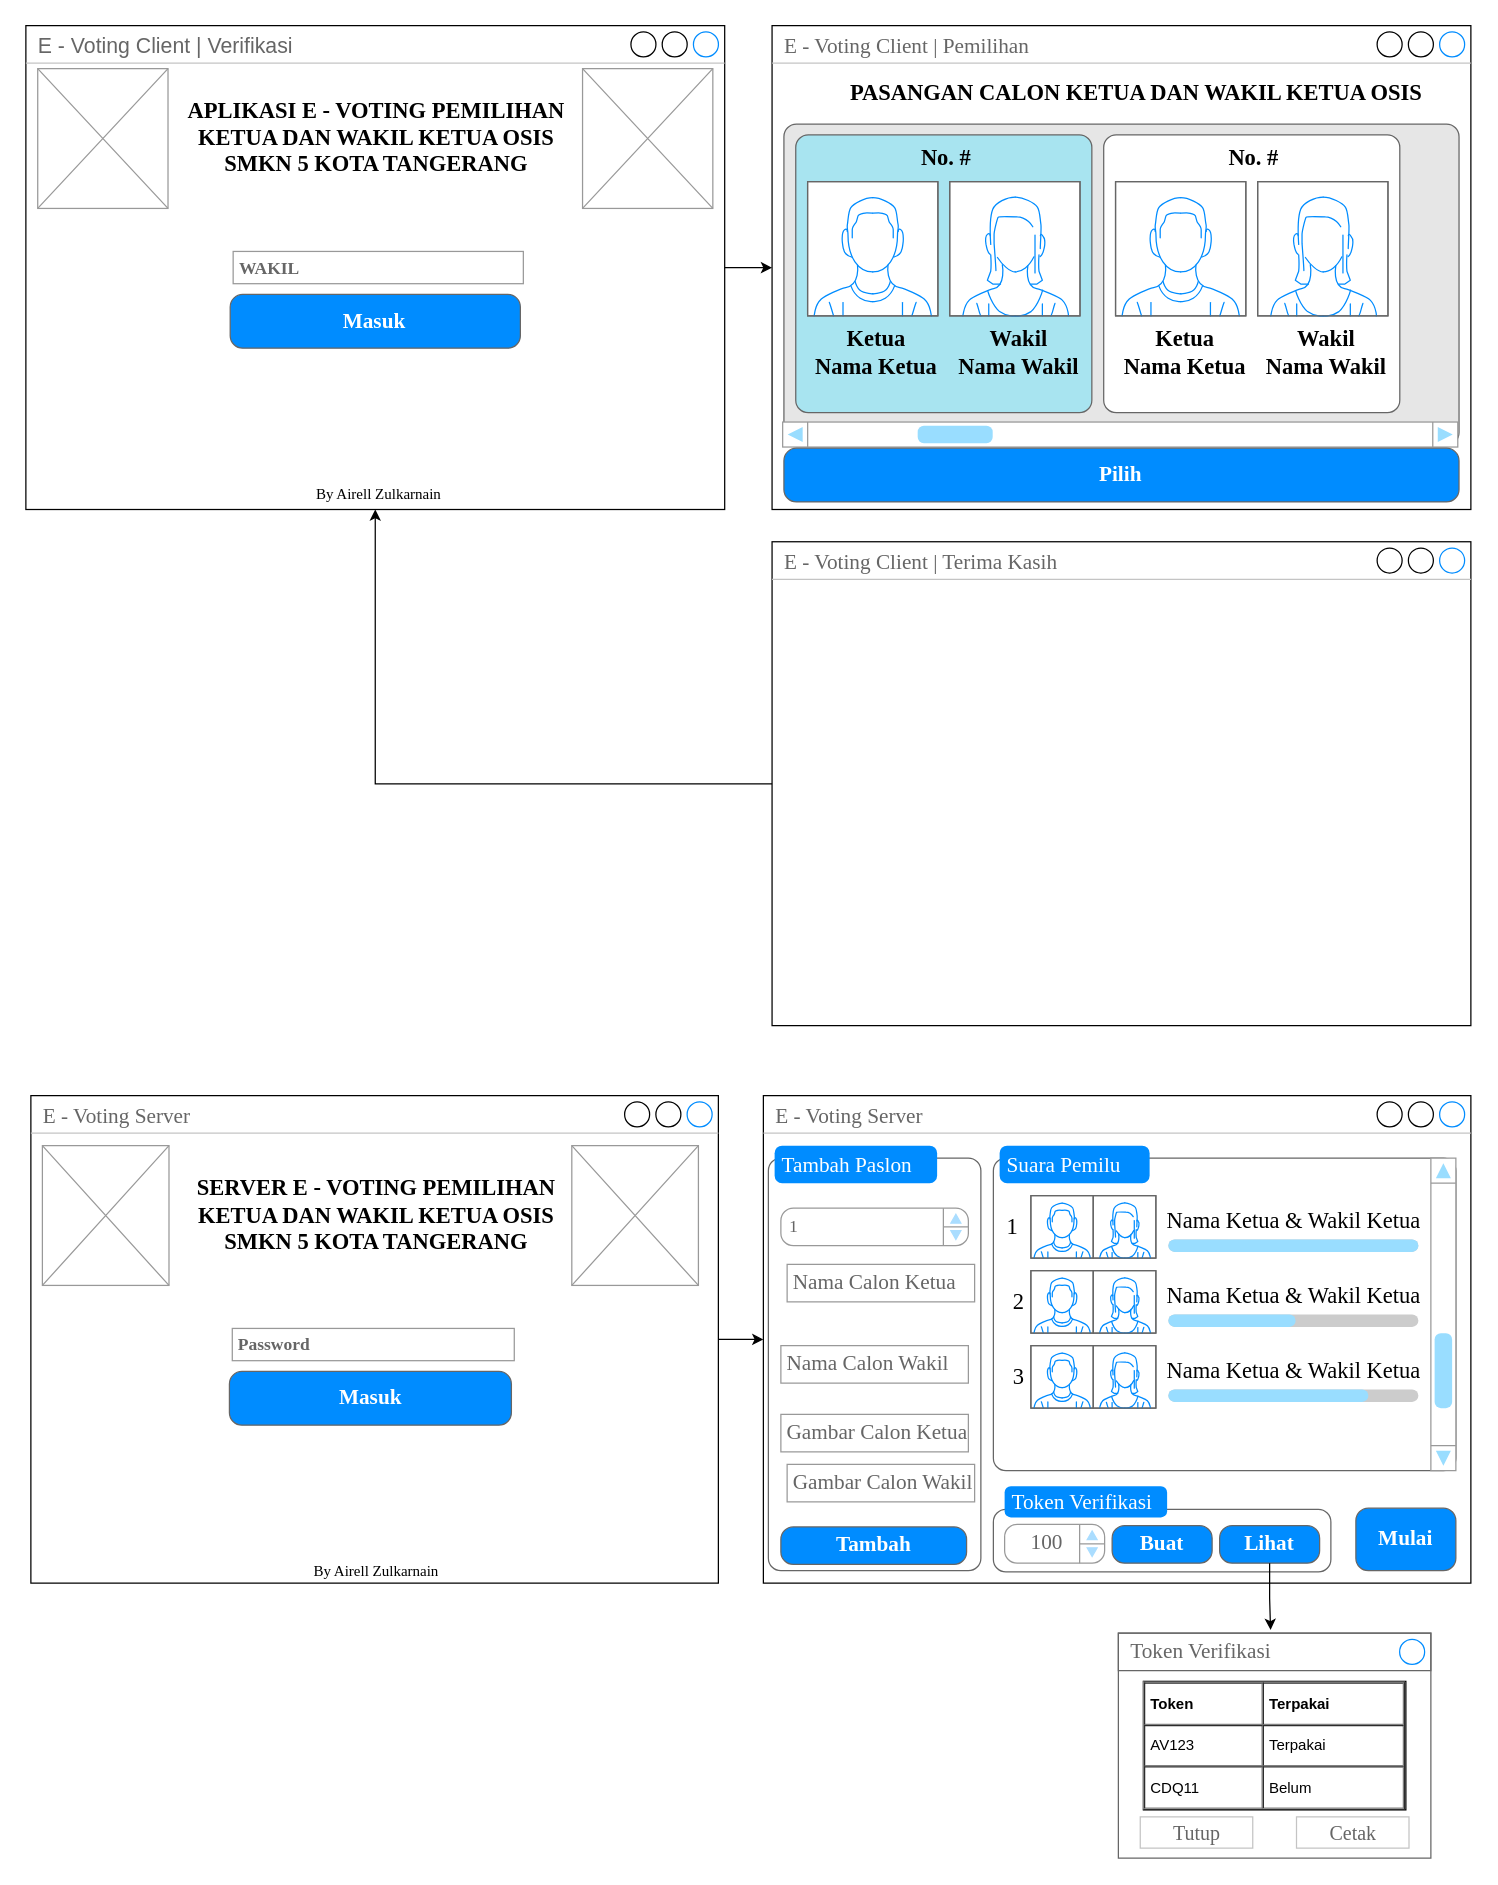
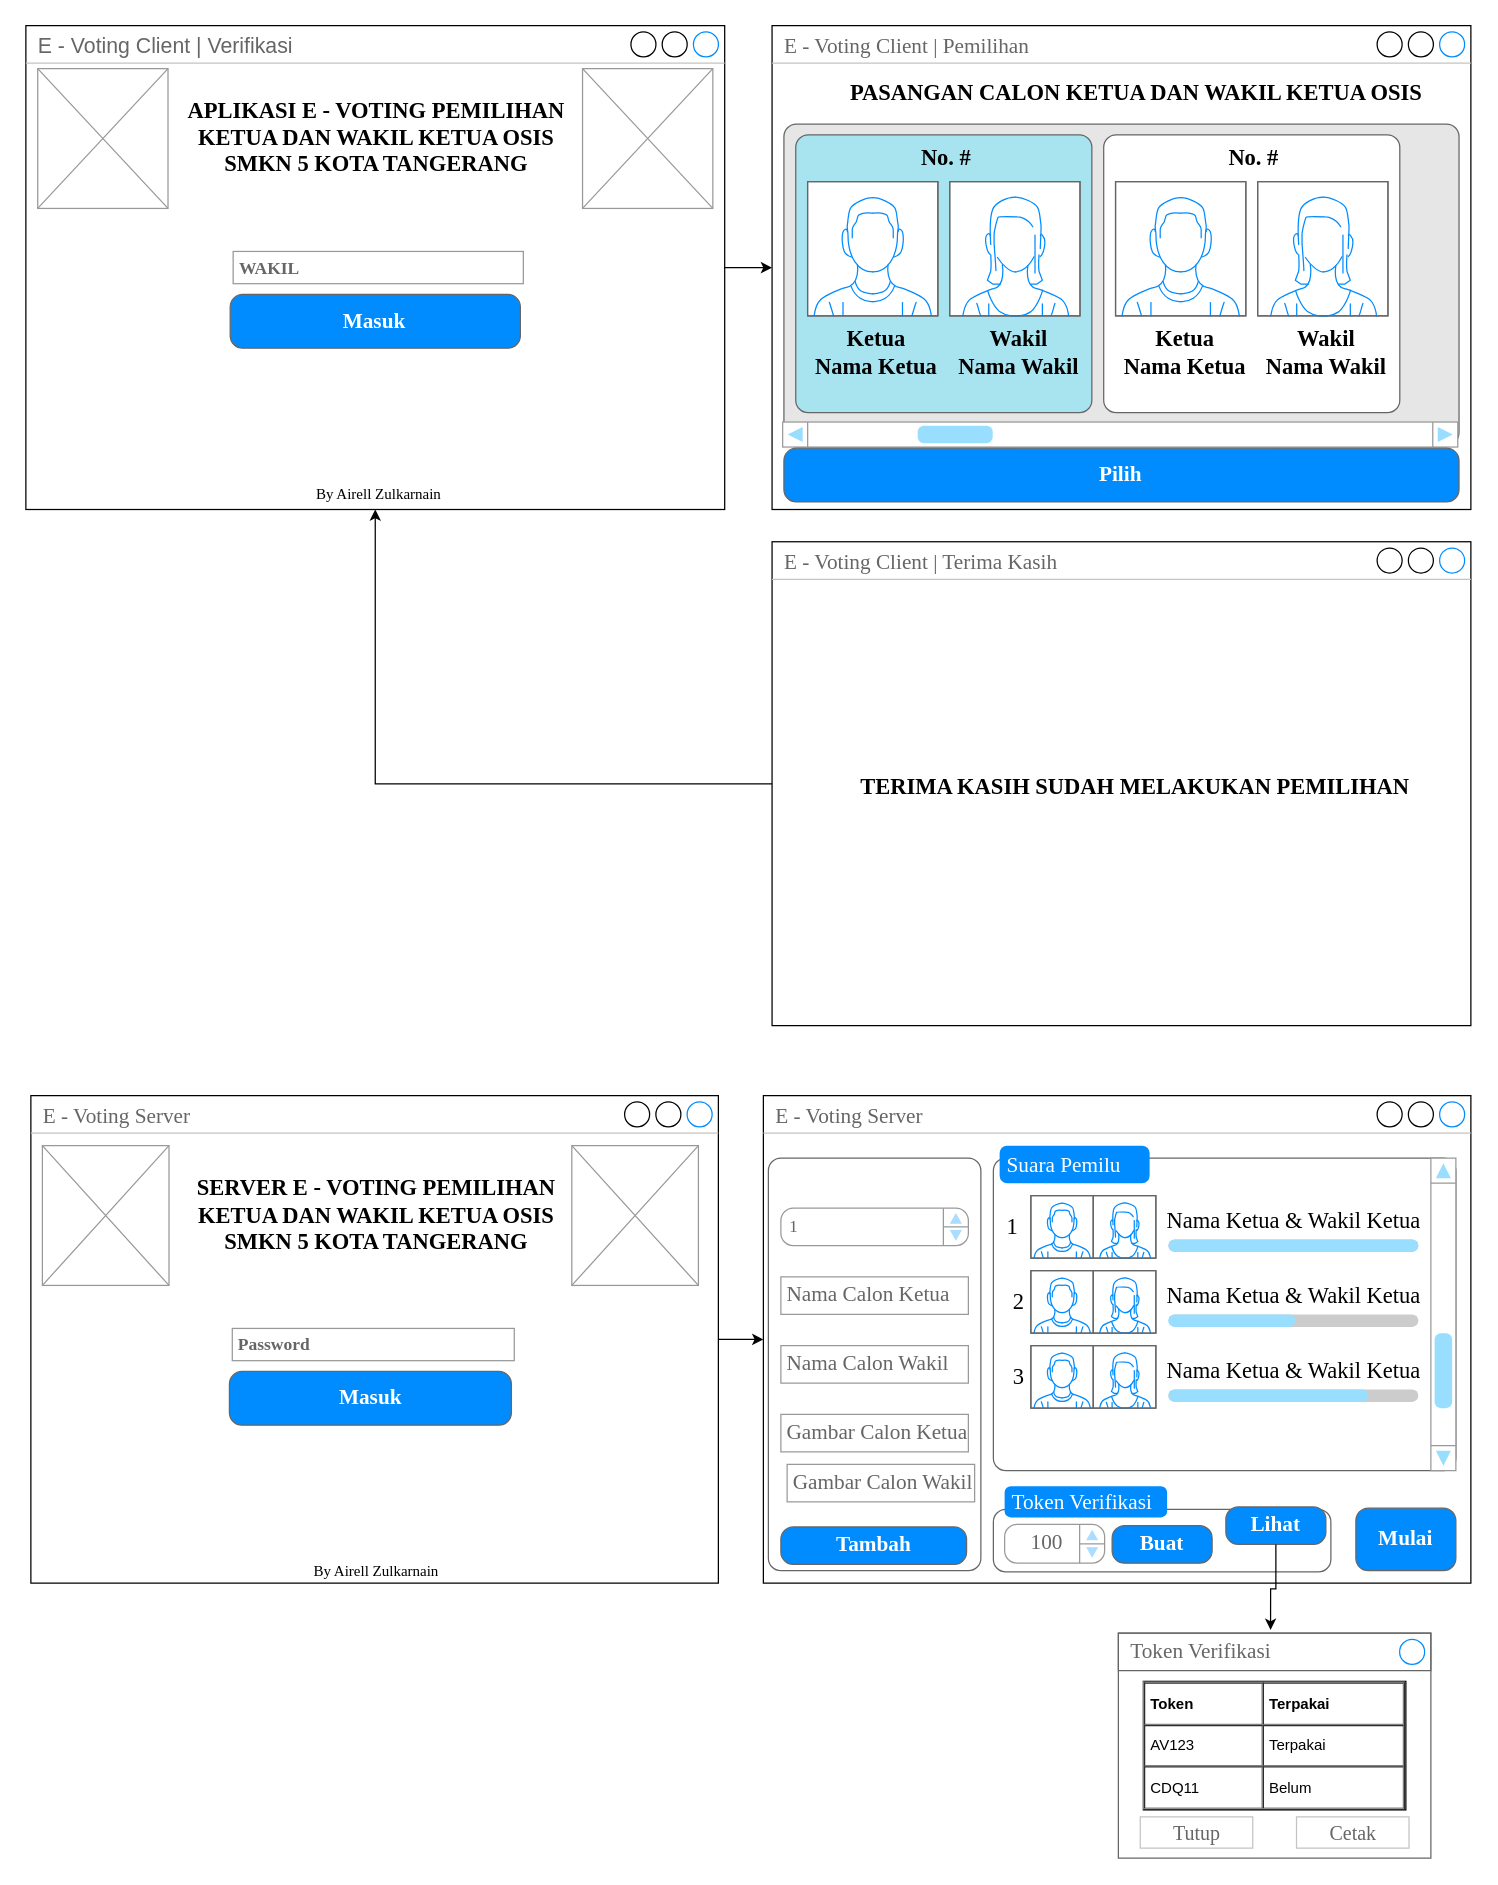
node "TERIMA KASIH SUDAH MELAKUKAN PEMILIHAN": added
node "Tambah Paslon": removed
node "Nama Calon Ketua": moved (881, 1283) -> (874, 1296)
node "Lihat": moved (1269, 1544) -> (1276, 1526)
